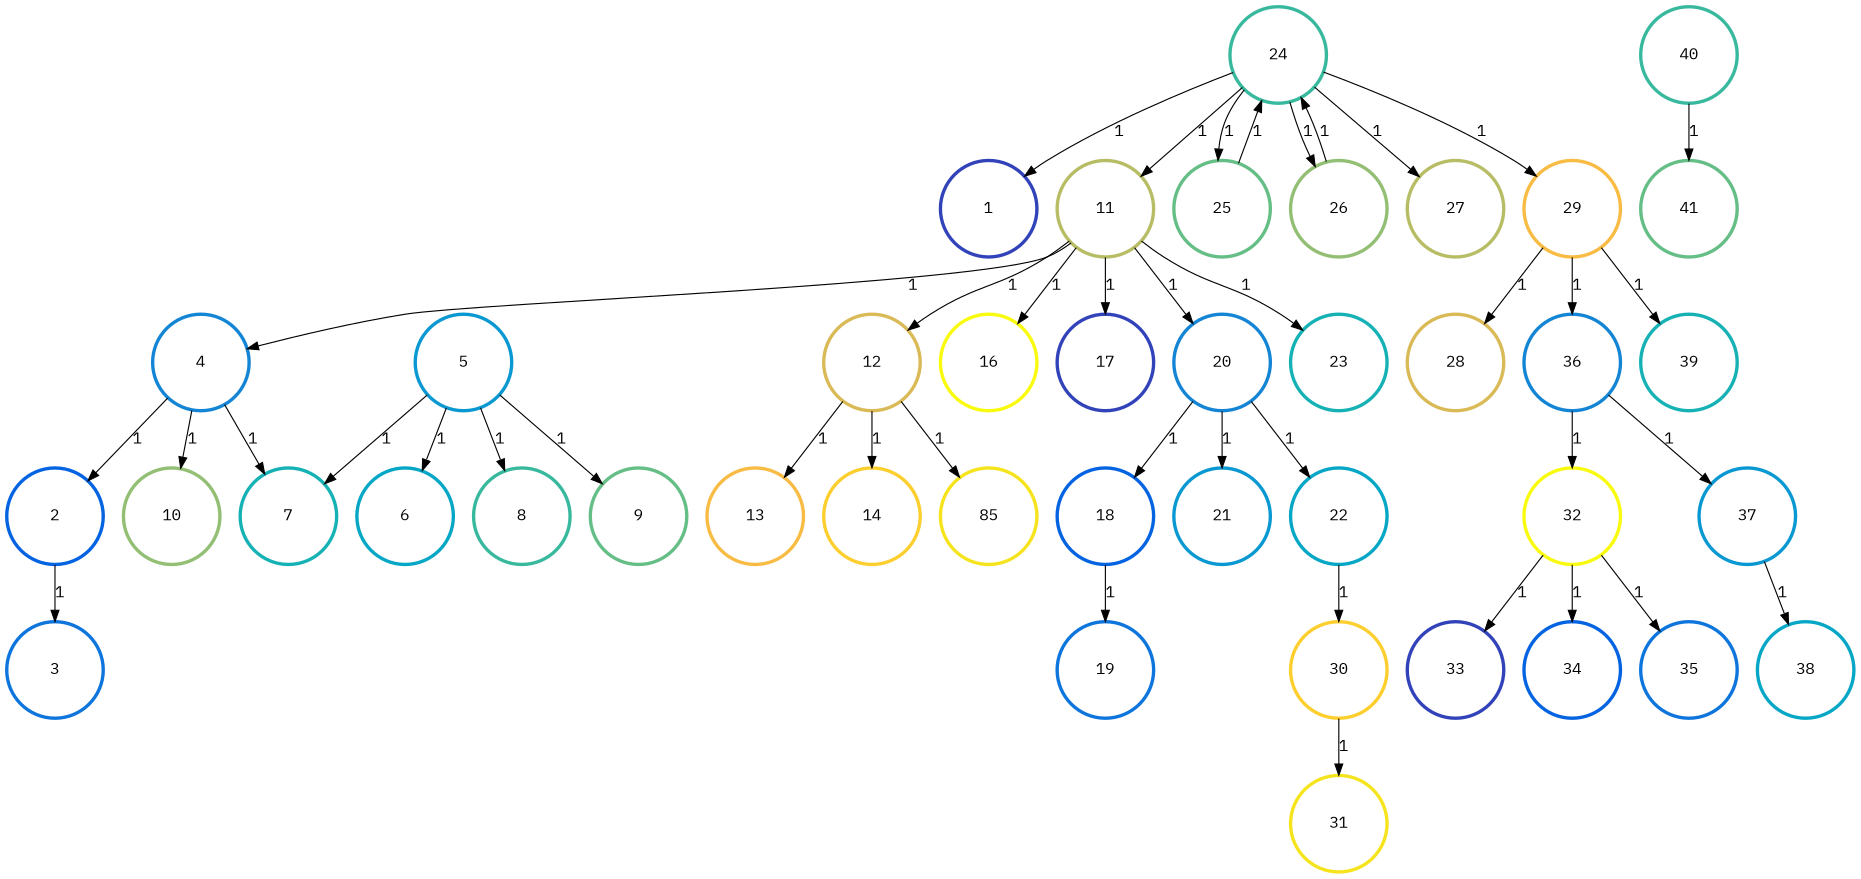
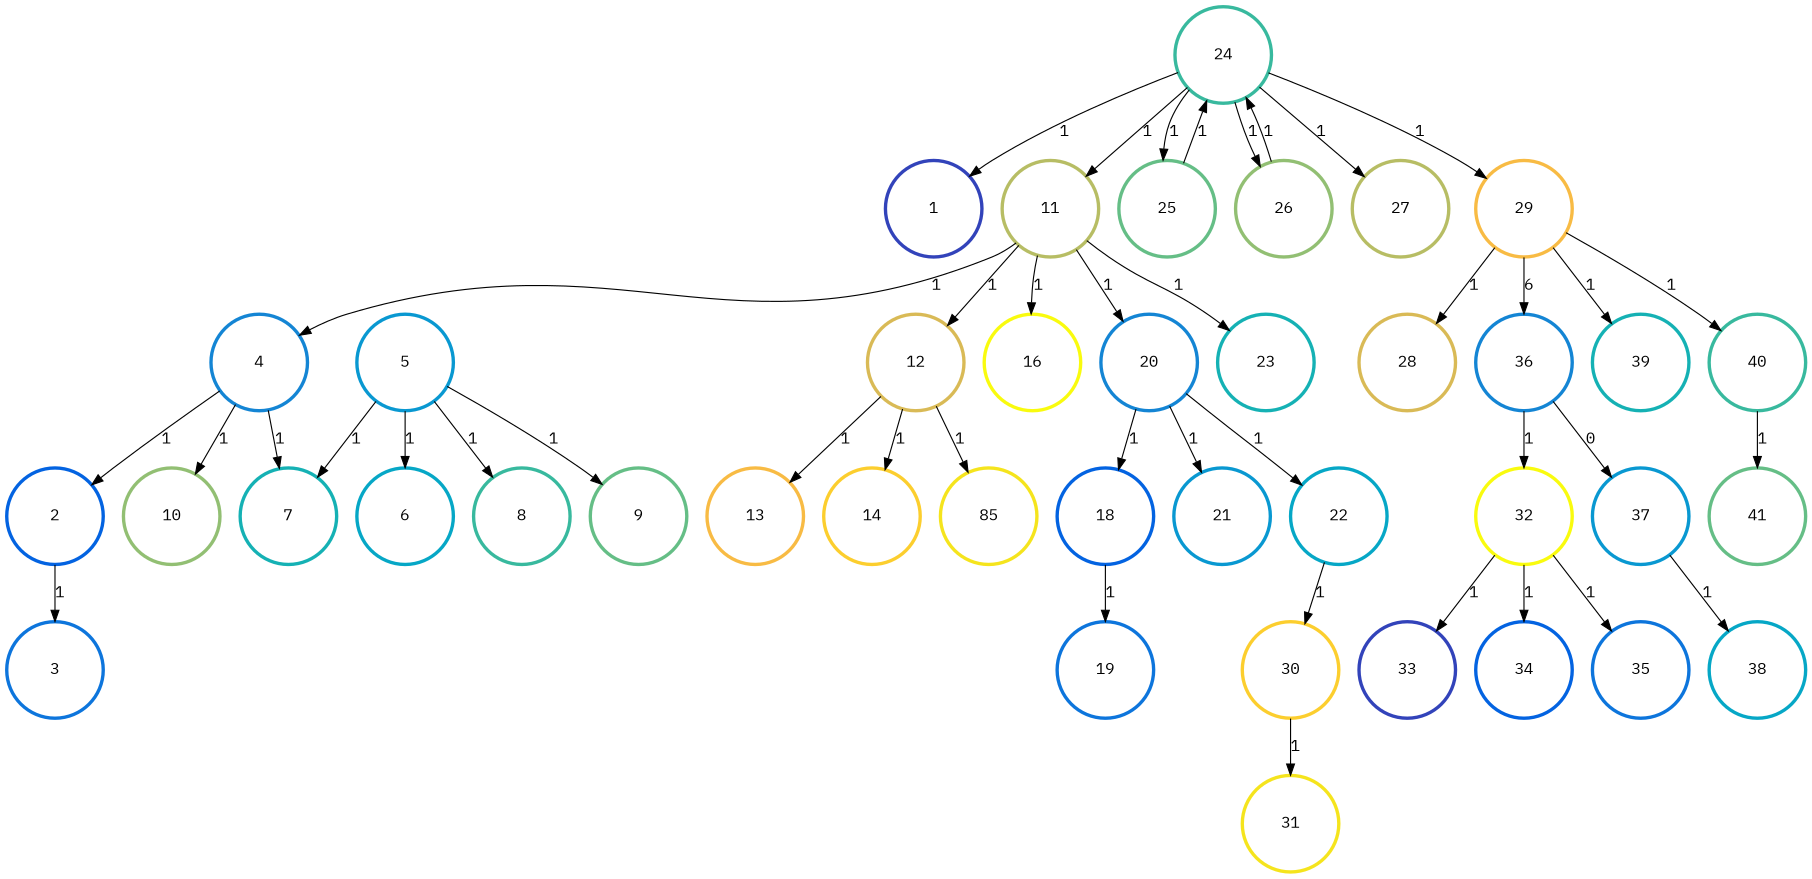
edge "29" -> "40": added, label "1"
edge "29" -> "36": label "1" -> "6"
node "17": removed
edge "36" -> "37": label "1" -> "0"
